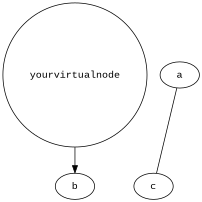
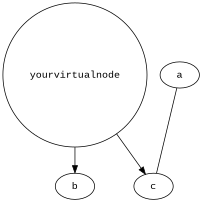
edge "yourvirtualnode" -> "c": added
